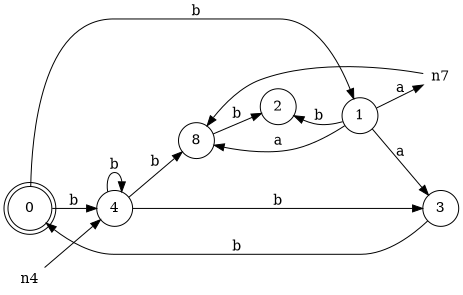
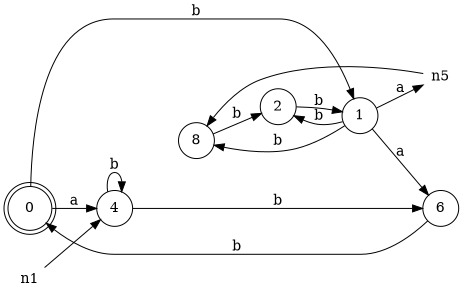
node "n7": label "n7" -> "n5"
edge "2" -> "1": added, label "b"
edge "1" -> "8": label "a" -> "b"
edge "4" -> "8": removed, label "b"
edge "0" -> "4": label "b" -> "a"
node "3": label "3" -> "6"
node "n4": label "n4" -> "n1"
